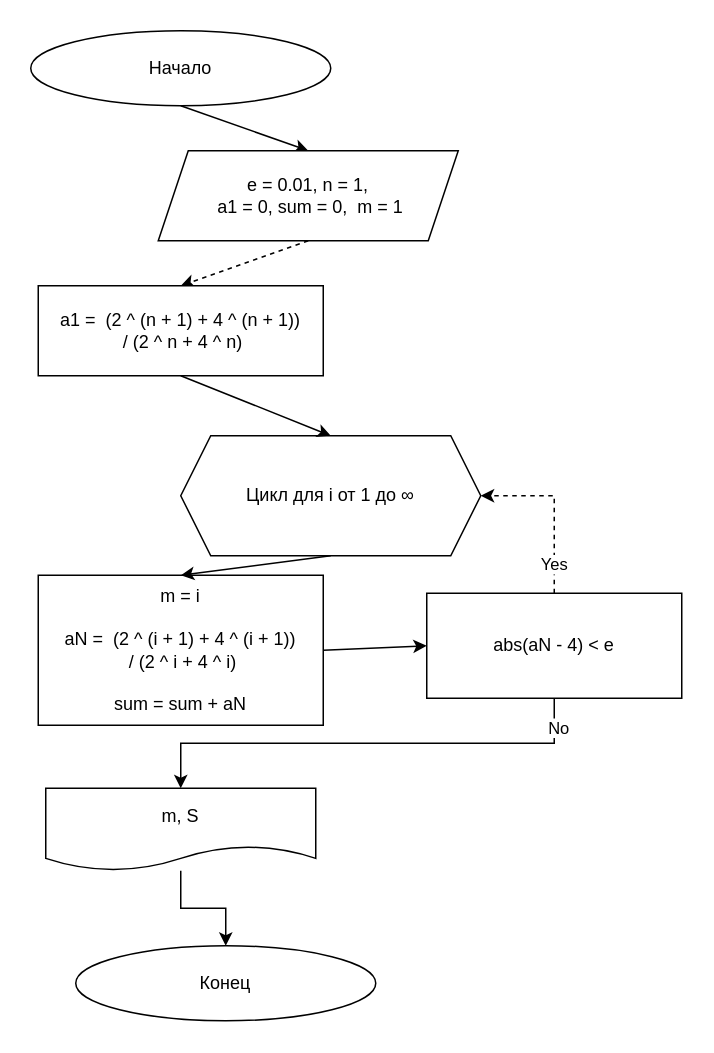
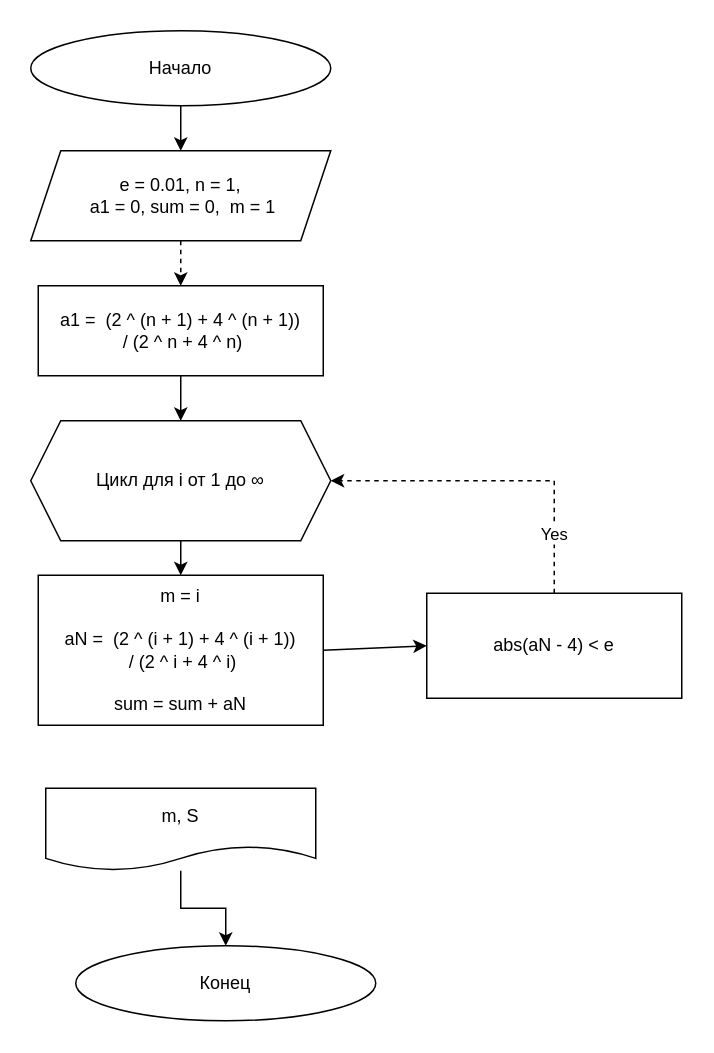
node "e = 0.01, n = 1, a1 = 0, sum = 0, m = 1": moved (308, 196) -> (181, 196)
node "Цикл для i от 1 до ∞": moved (331, 496) -> (181, 481)
edge "abs(aN - 4) < e" -> "m, S": removed, label "No"
